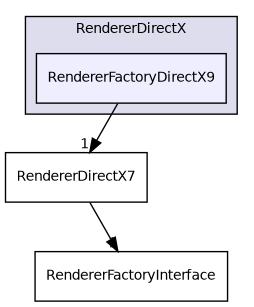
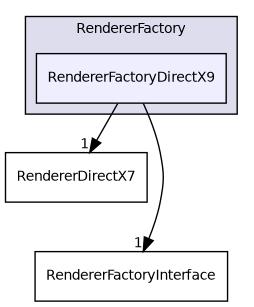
cluster "RendererDirectX": label "RendererDirectX" -> "RendererFactory"
edge "RendererDirectX7" -> "RendererFactoryInterface": now "RendererFactoryDirectX9" -> "RendererFactoryInterface"
